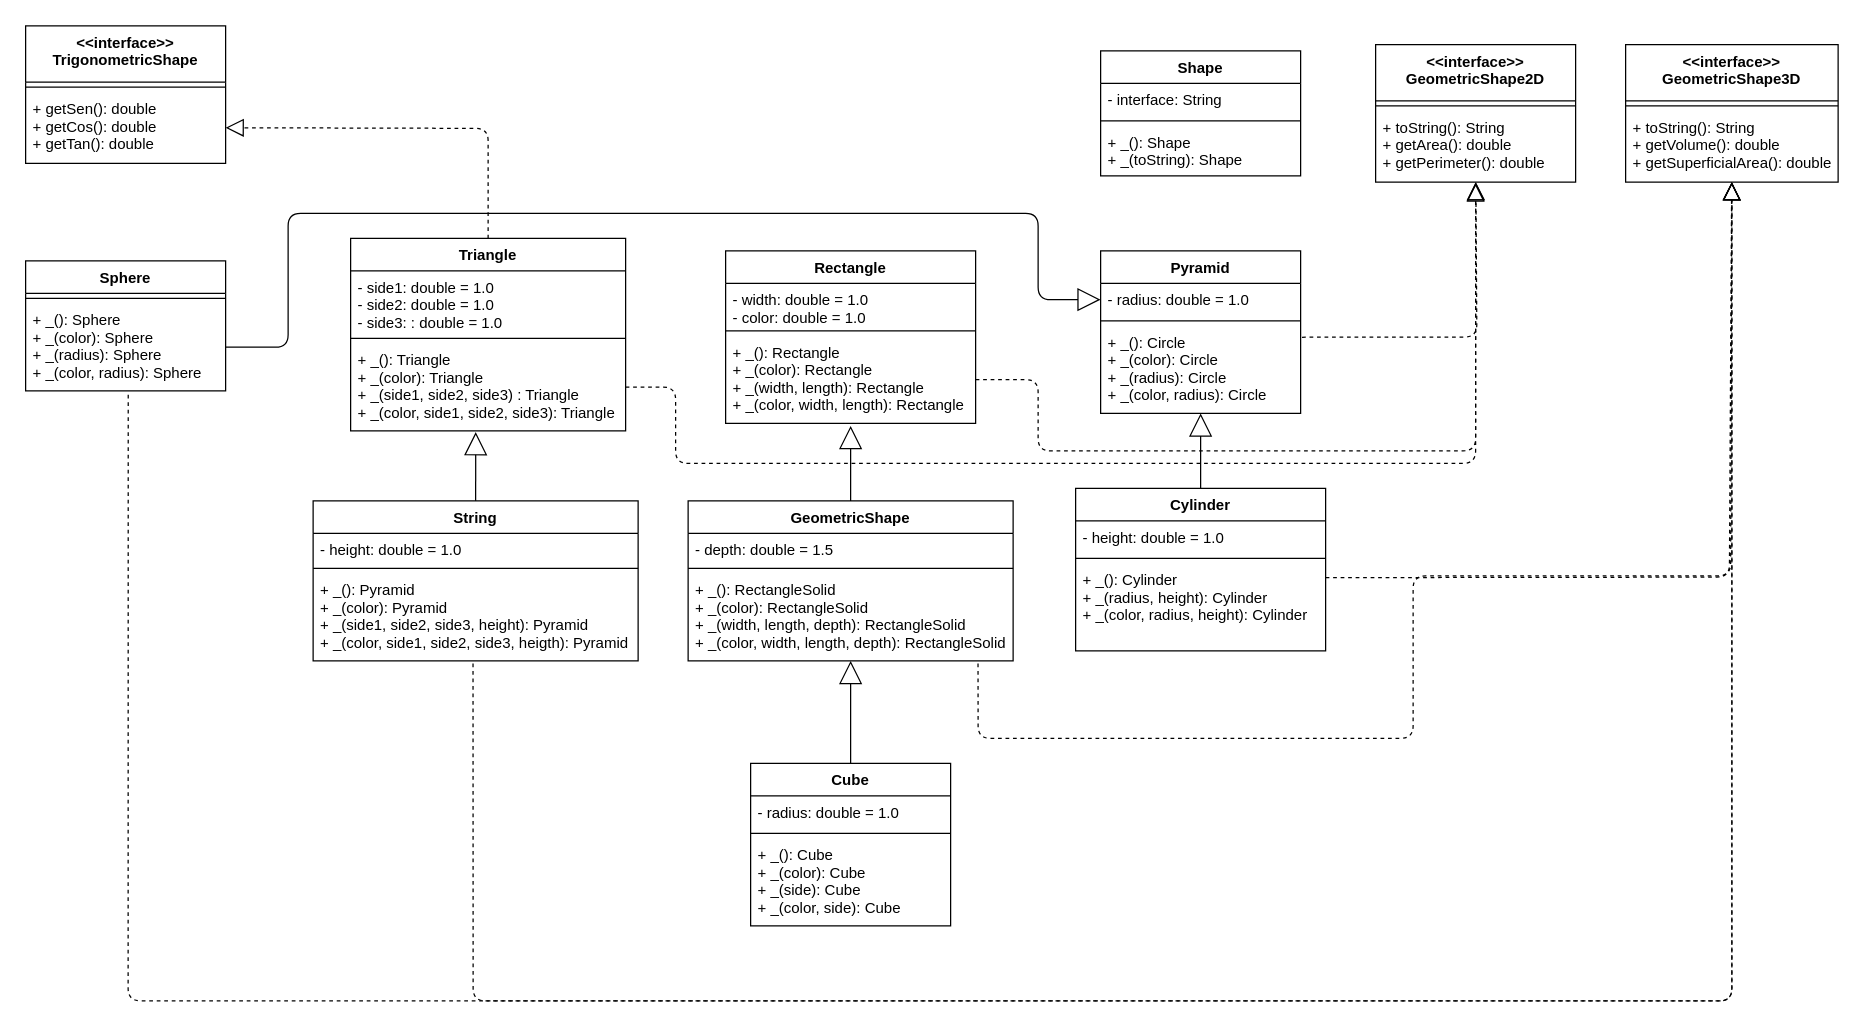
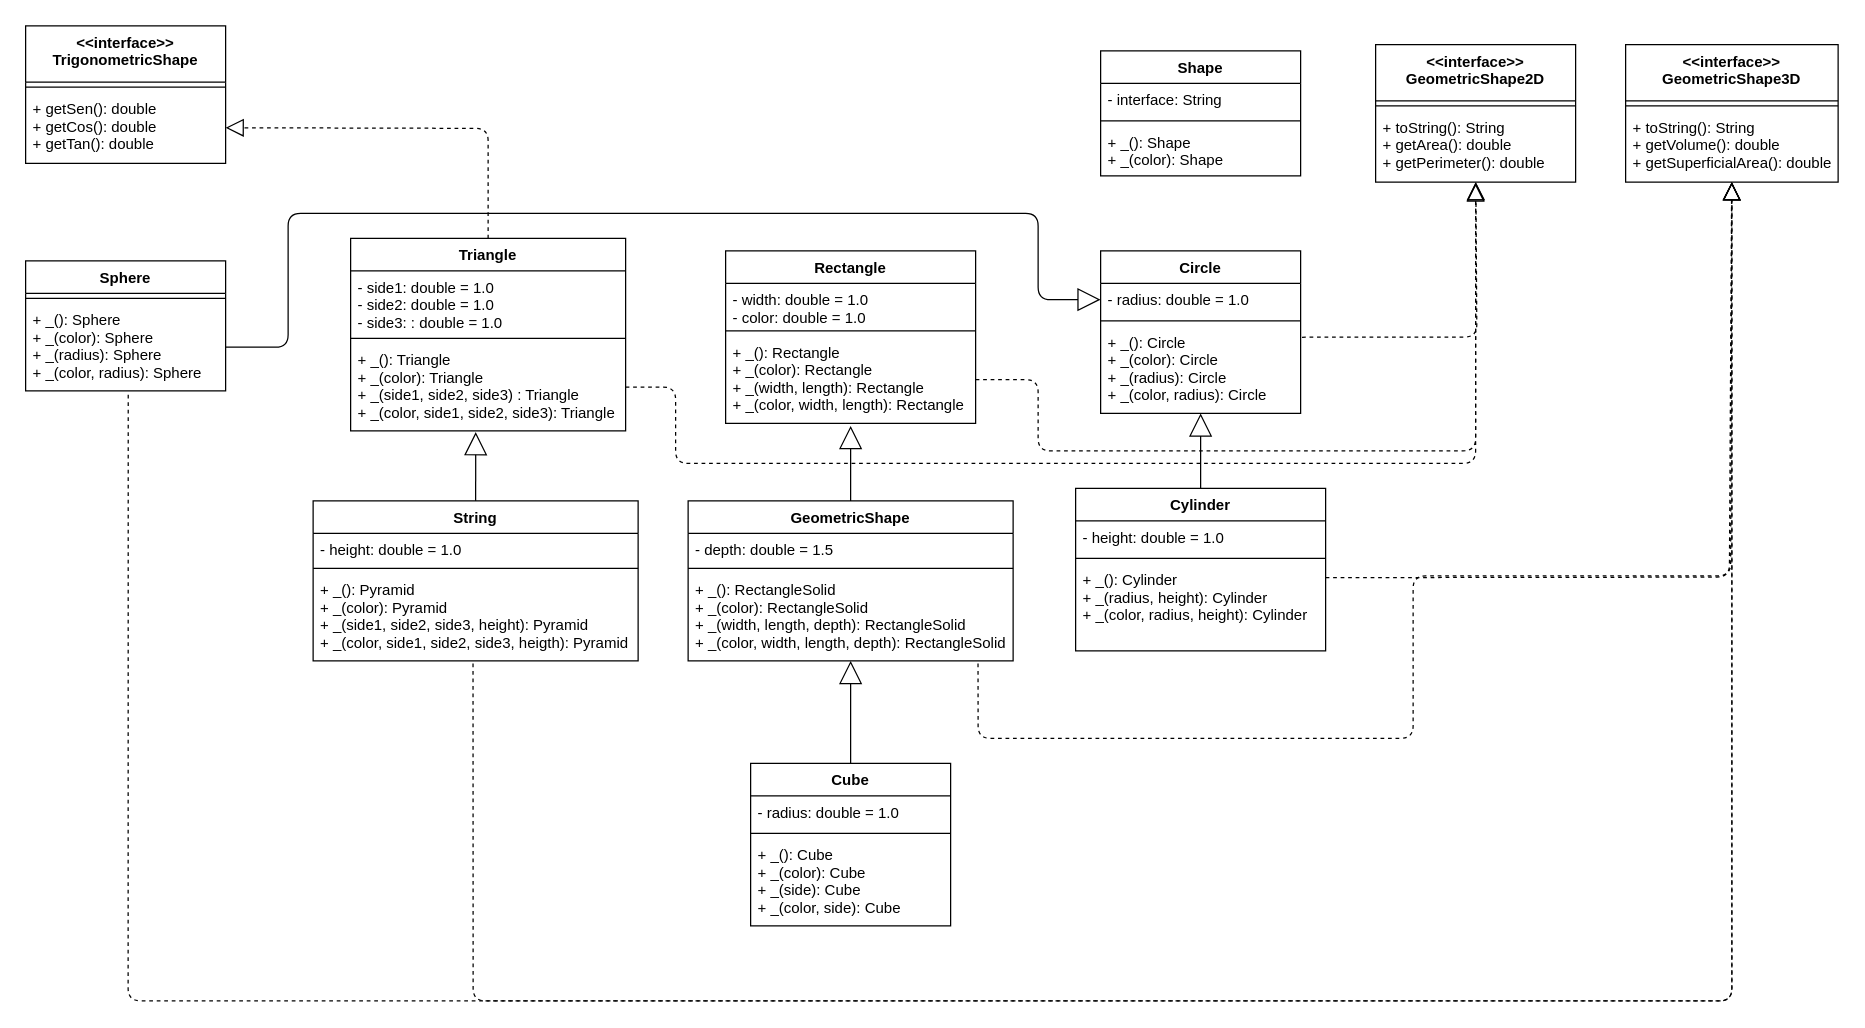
node "+ _(): Shape + _(toString): Shape": label "+ _(): Shape + _(toString): Shape" -> "+ _(): Shape + _(color): Shape"
node "Pyramid": label "Pyramid" -> "Circle"
